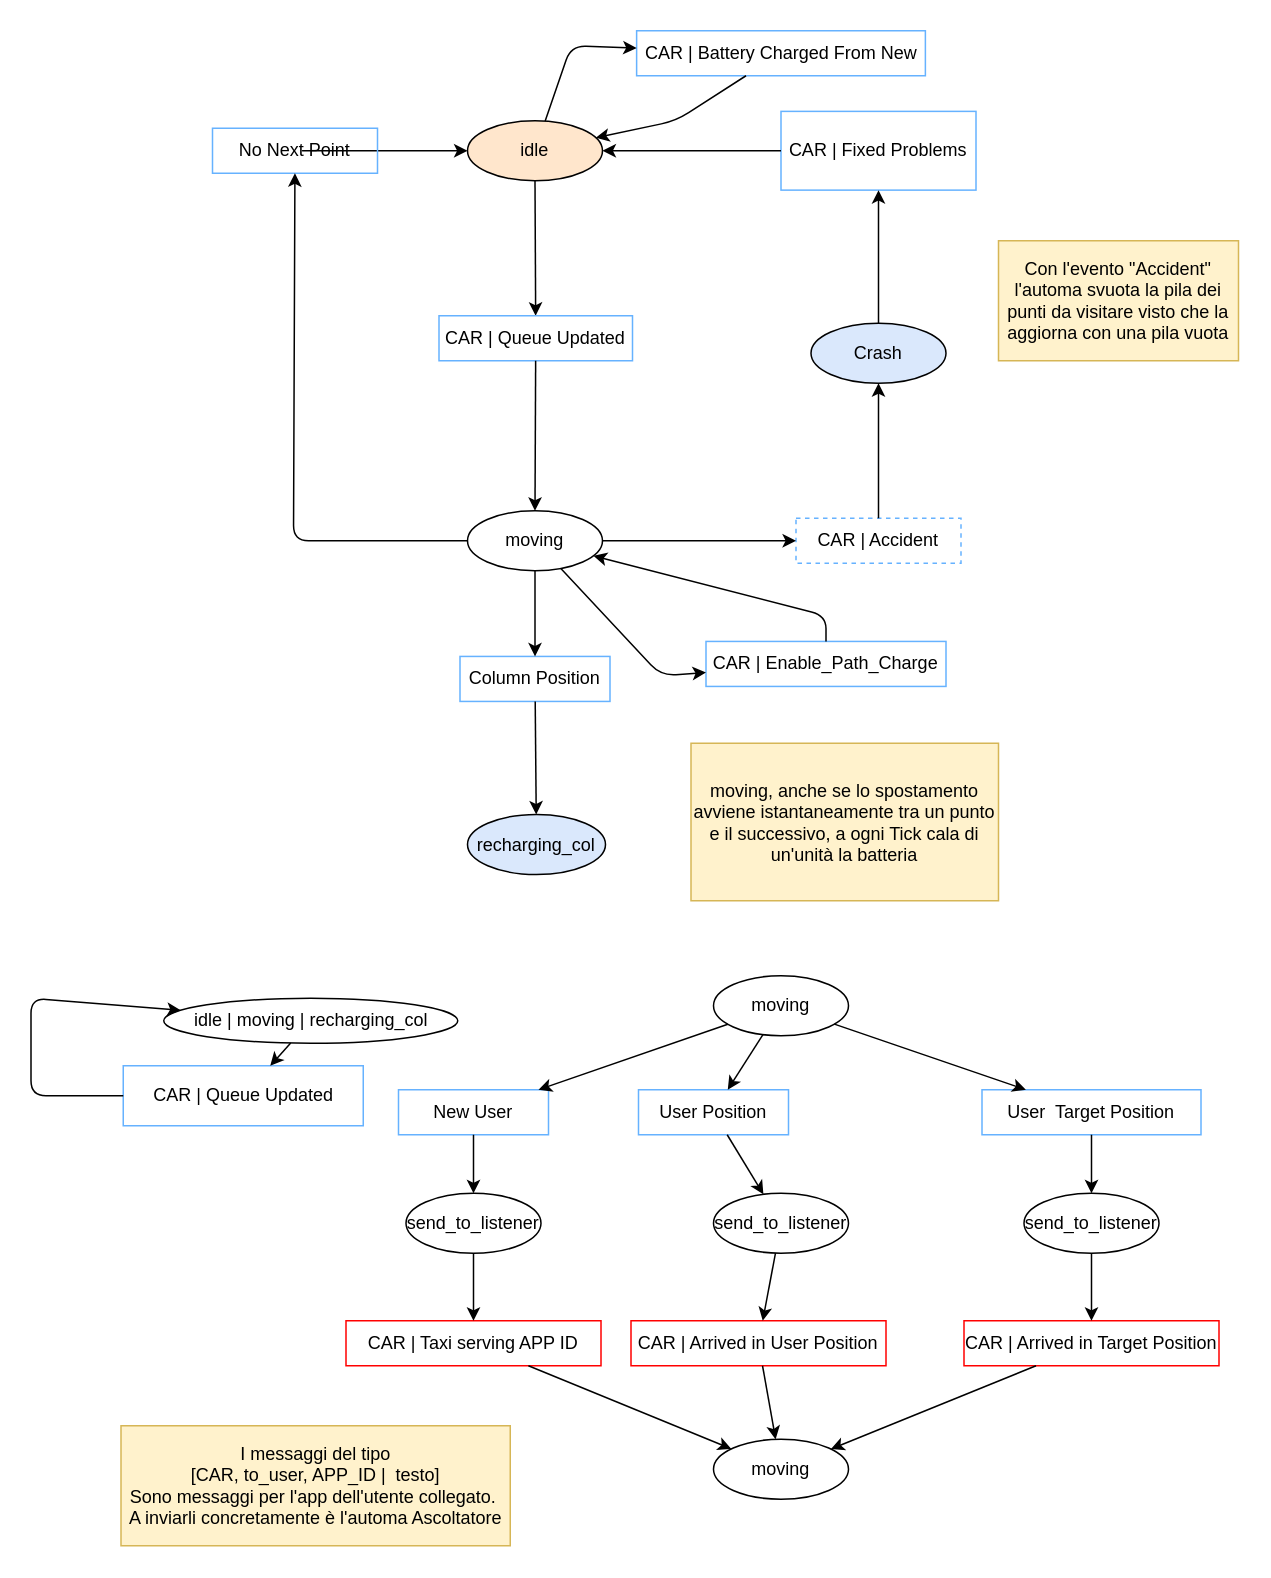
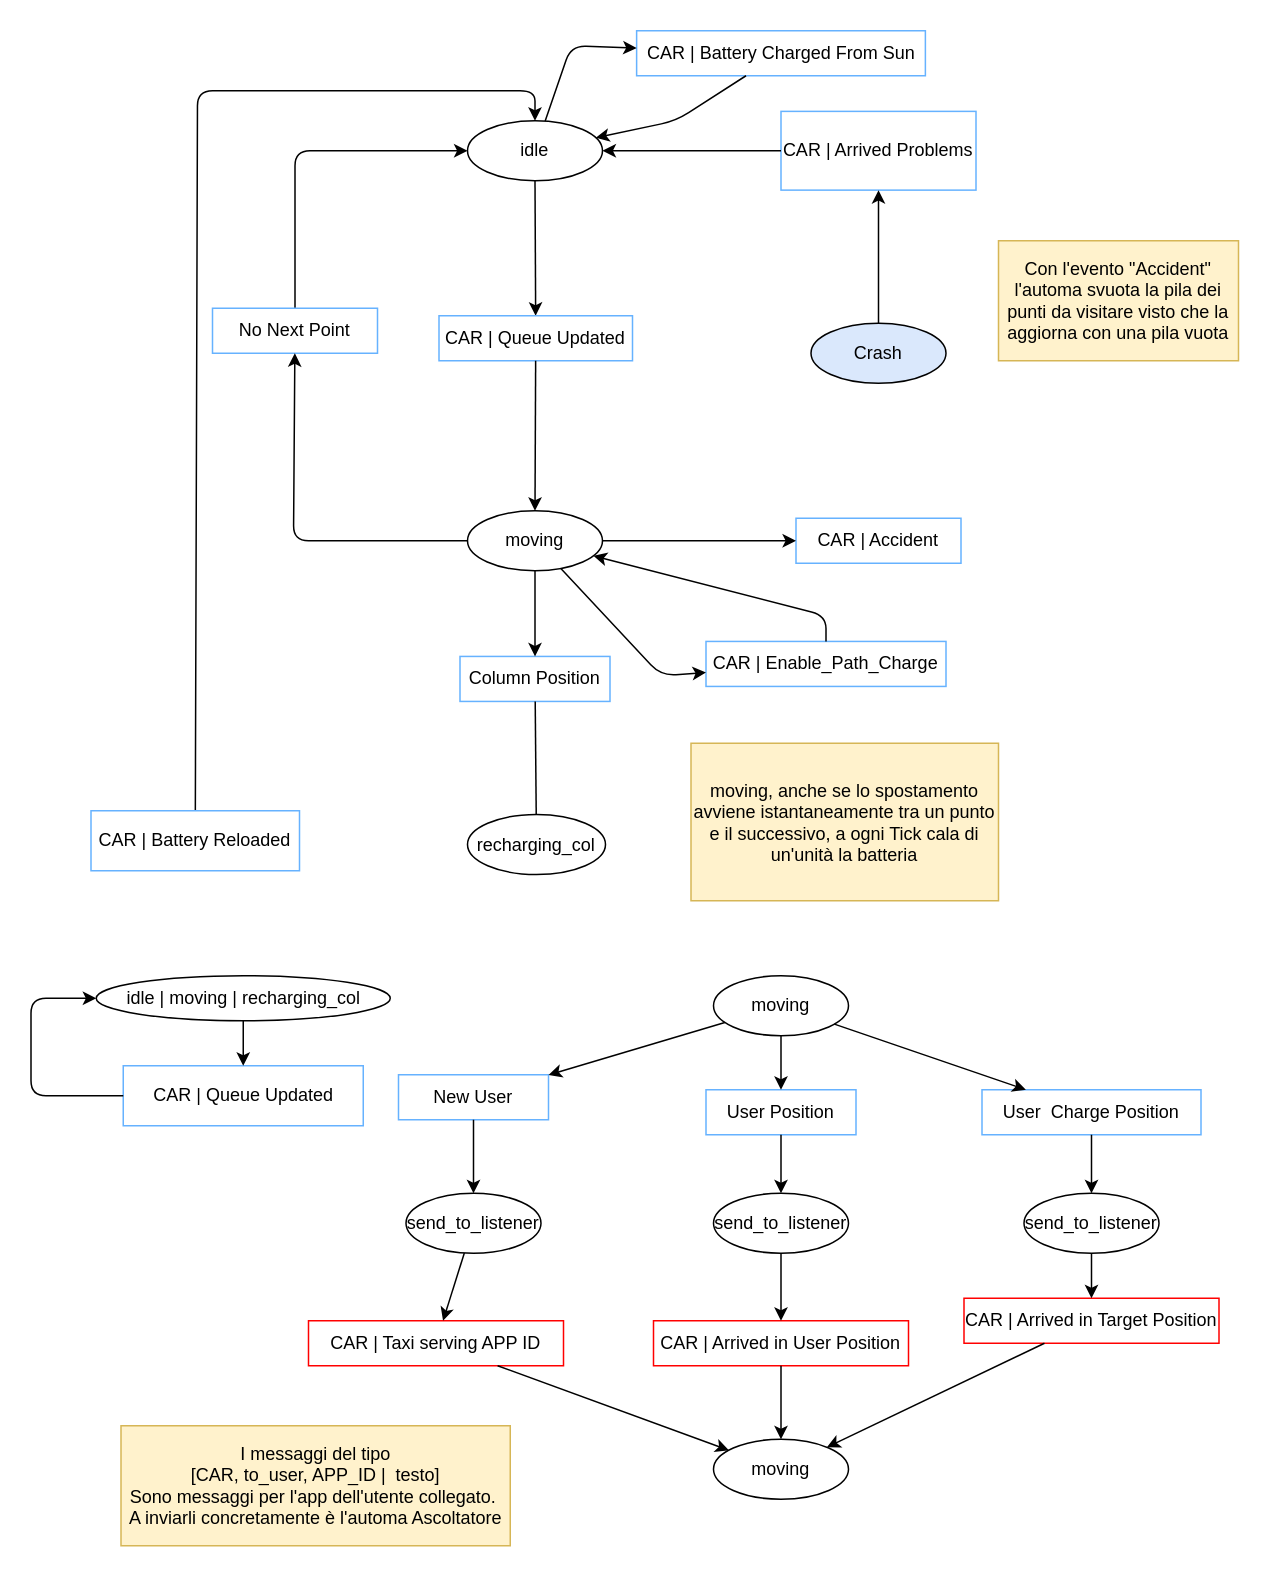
node "CAR | Battery Charged From New": label "CAR | Battery Charged From New" -> "CAR | Battery Charged From Sun"
node "No Next Point": moved (295, 151) -> (295, 331)
node "idle": fillcolor #ffe6cc -> #ffffff
node "CAR | Fixed Problems": label "CAR | Fixed Problems" -> "CAR | Arrived Problems"
edge "CAR | Battery Reloaded" -> "idle": added
edge "CAR | Accident" -> "Crash": removed
node "CAR | Accident": style dashed -> solid
edge "Column Position" -> "recharging_col": arrowhead classic -> none
node "CAR | Battery Reloaded": added
node "recharging_col": fillcolor #dae8fc -> #ffffff
node "idle | moving | recharging_col": moved (311, 1021) -> (243, 998)
node "New User": moved (473, 1112) -> (473, 1097)
node "User Position": moved (713, 1112) -> (781, 1112)
node "User Target Position": label "User Target Position" -> "User Charge Position"
node "CAR | Taxi serving APP ID": moved (473, 1343) -> (436, 1343)
node "CAR | Arrived in User Position": moved (758, 1343) -> (781, 1343)
node "CAR | Arrived in Target Position": moved (1091, 1343) -> (1091, 1321)
